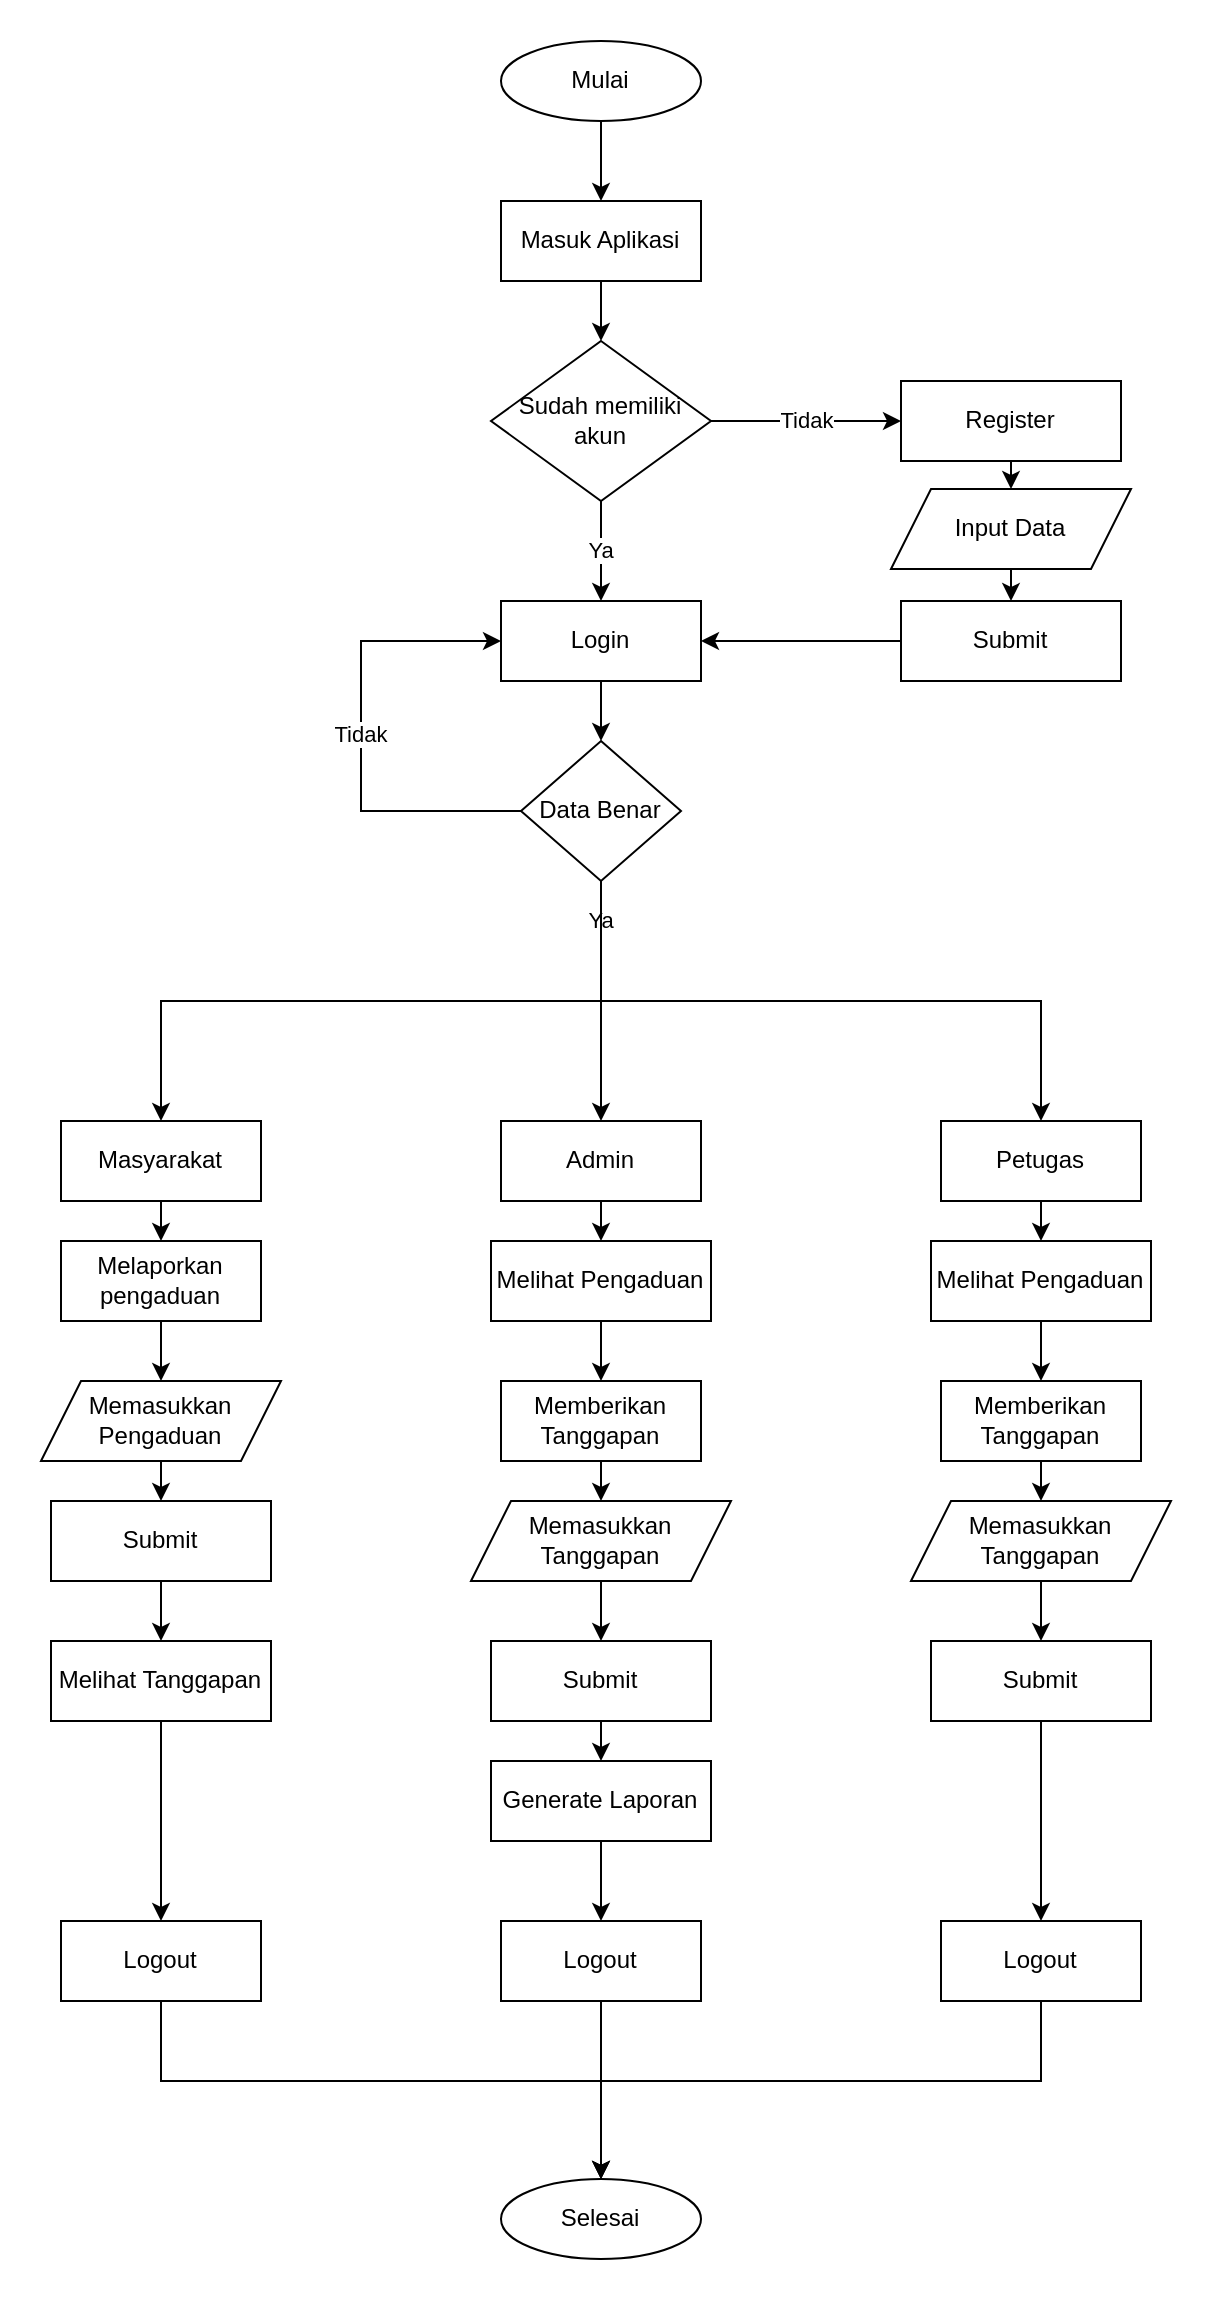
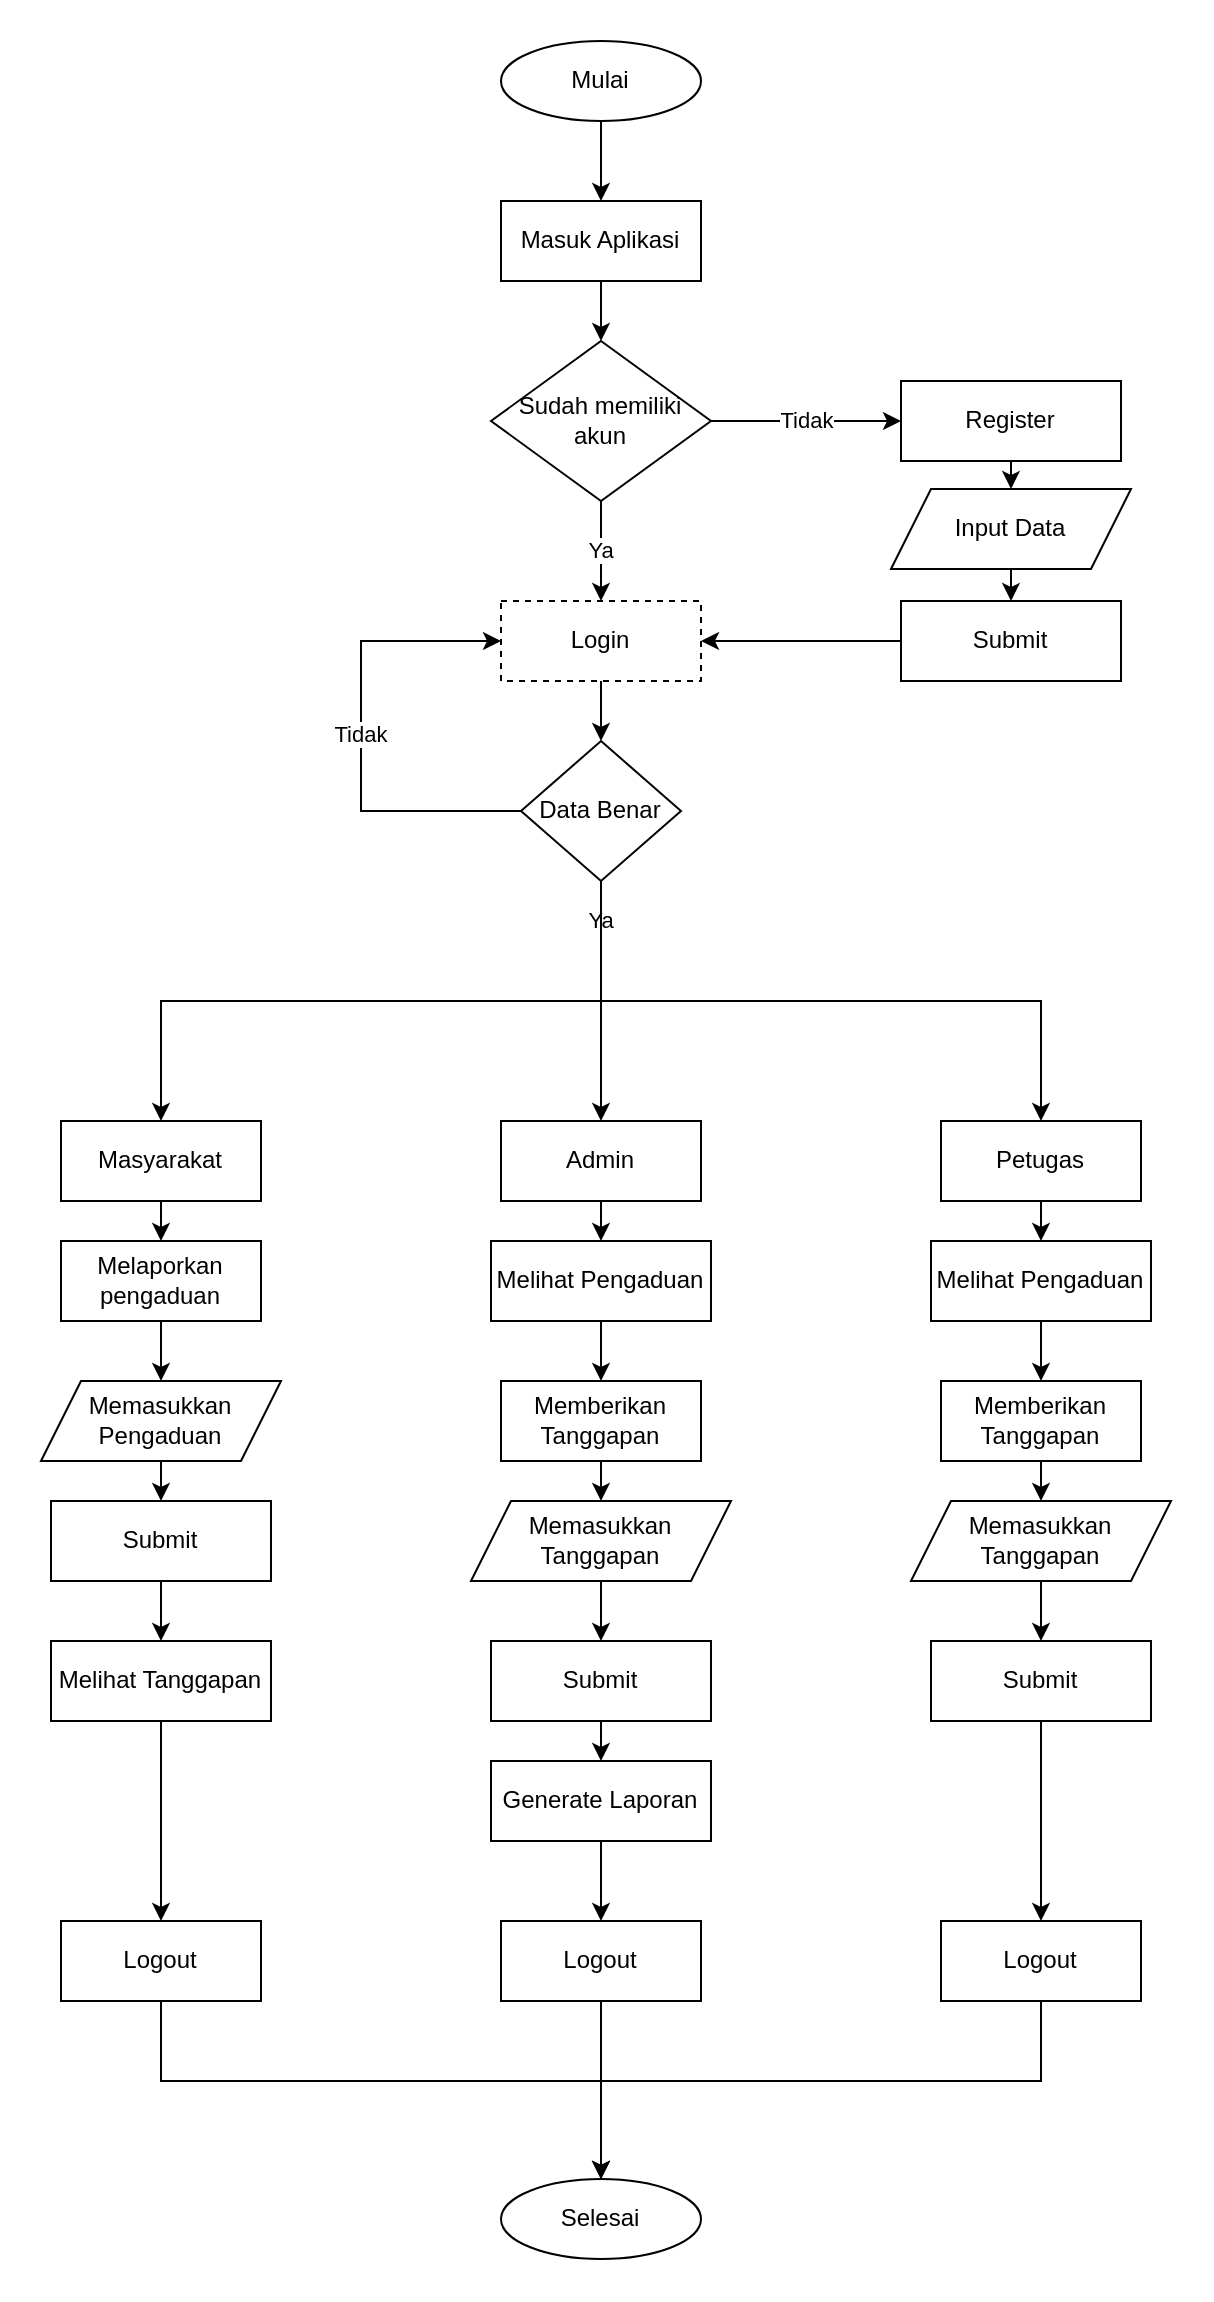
node "Login": style solid -> dashed
